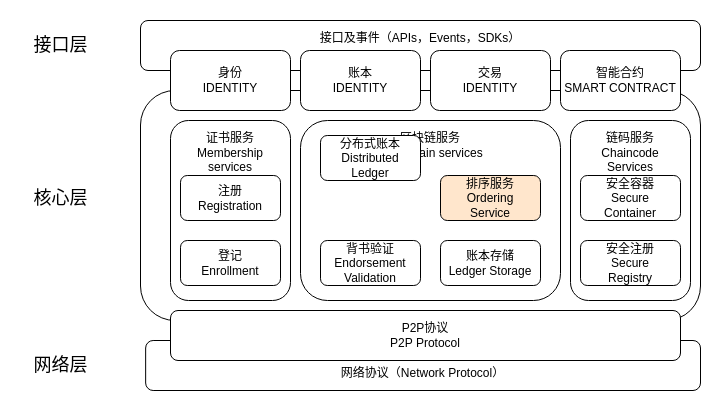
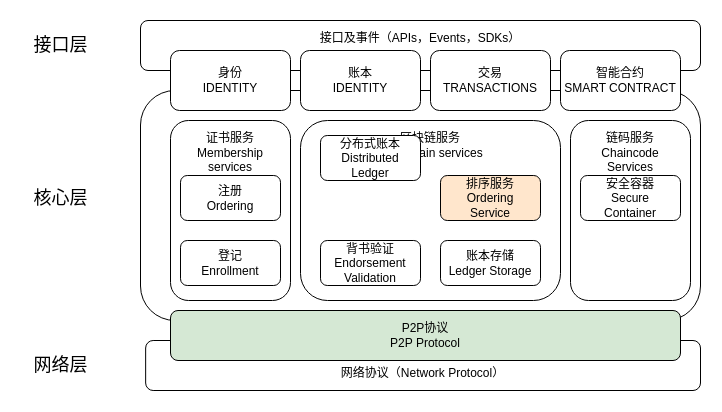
node "交易 IDENTITY": label "交易 IDENTITY" -> "交易 TRANSACTIONS"
node "注册 Registration": label "注册 Registration" -> "注册 Ordering"
node "安全注册 Secure Registry": removed
node "P2P协议 P2P Protocol": fillcolor #ffffff -> #d5e8d4
